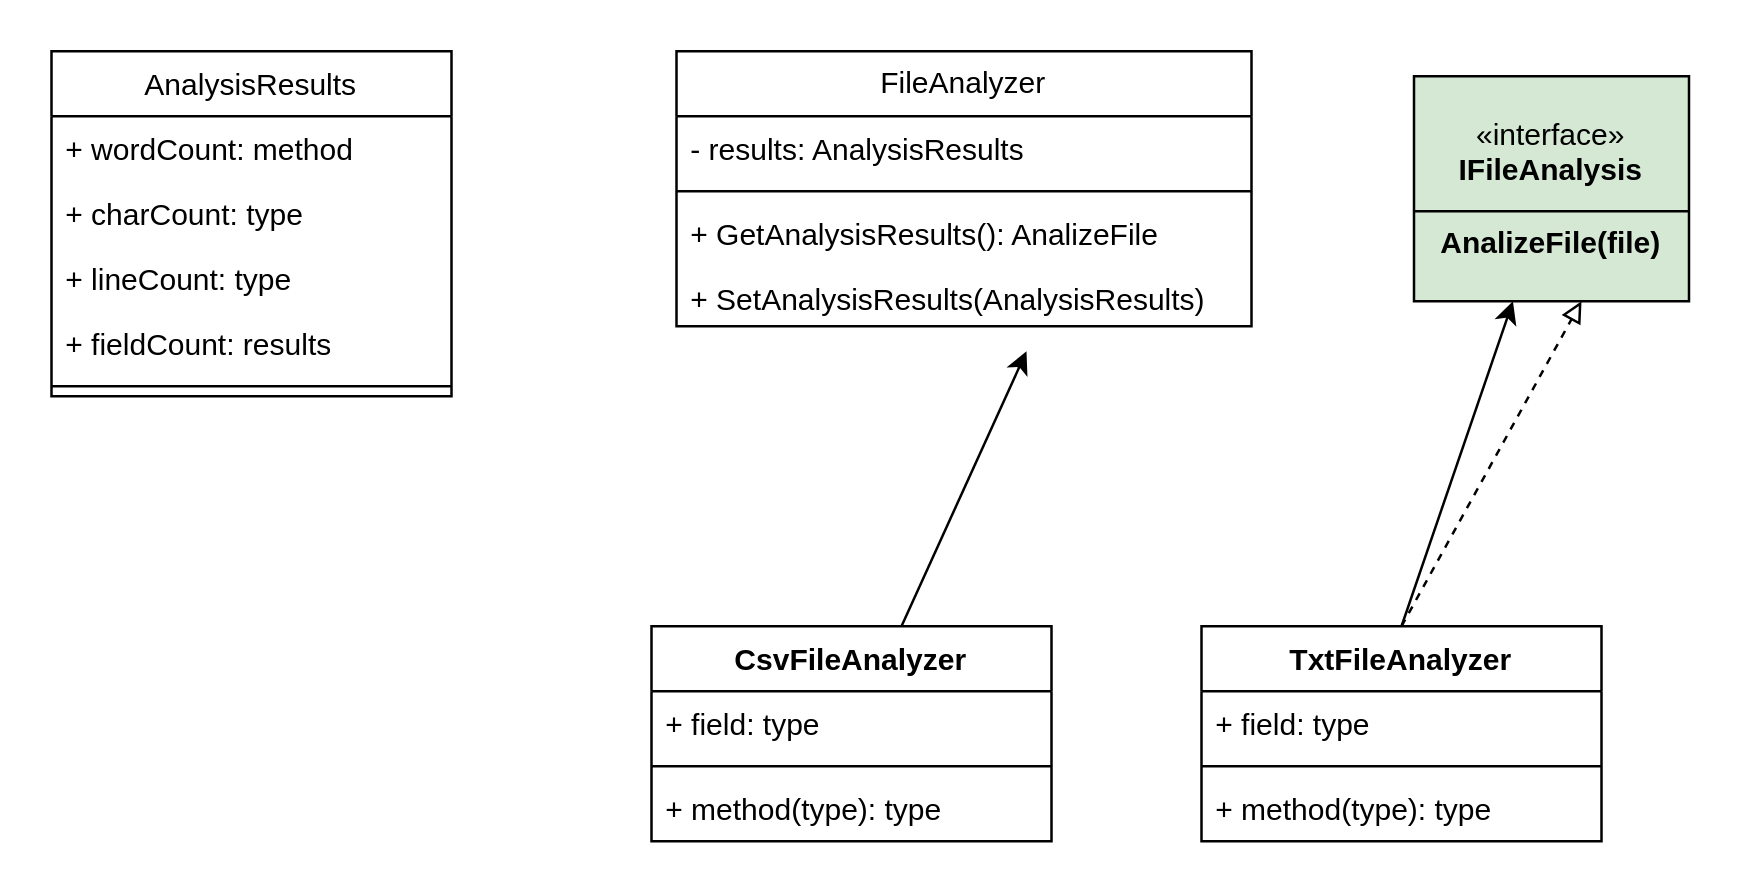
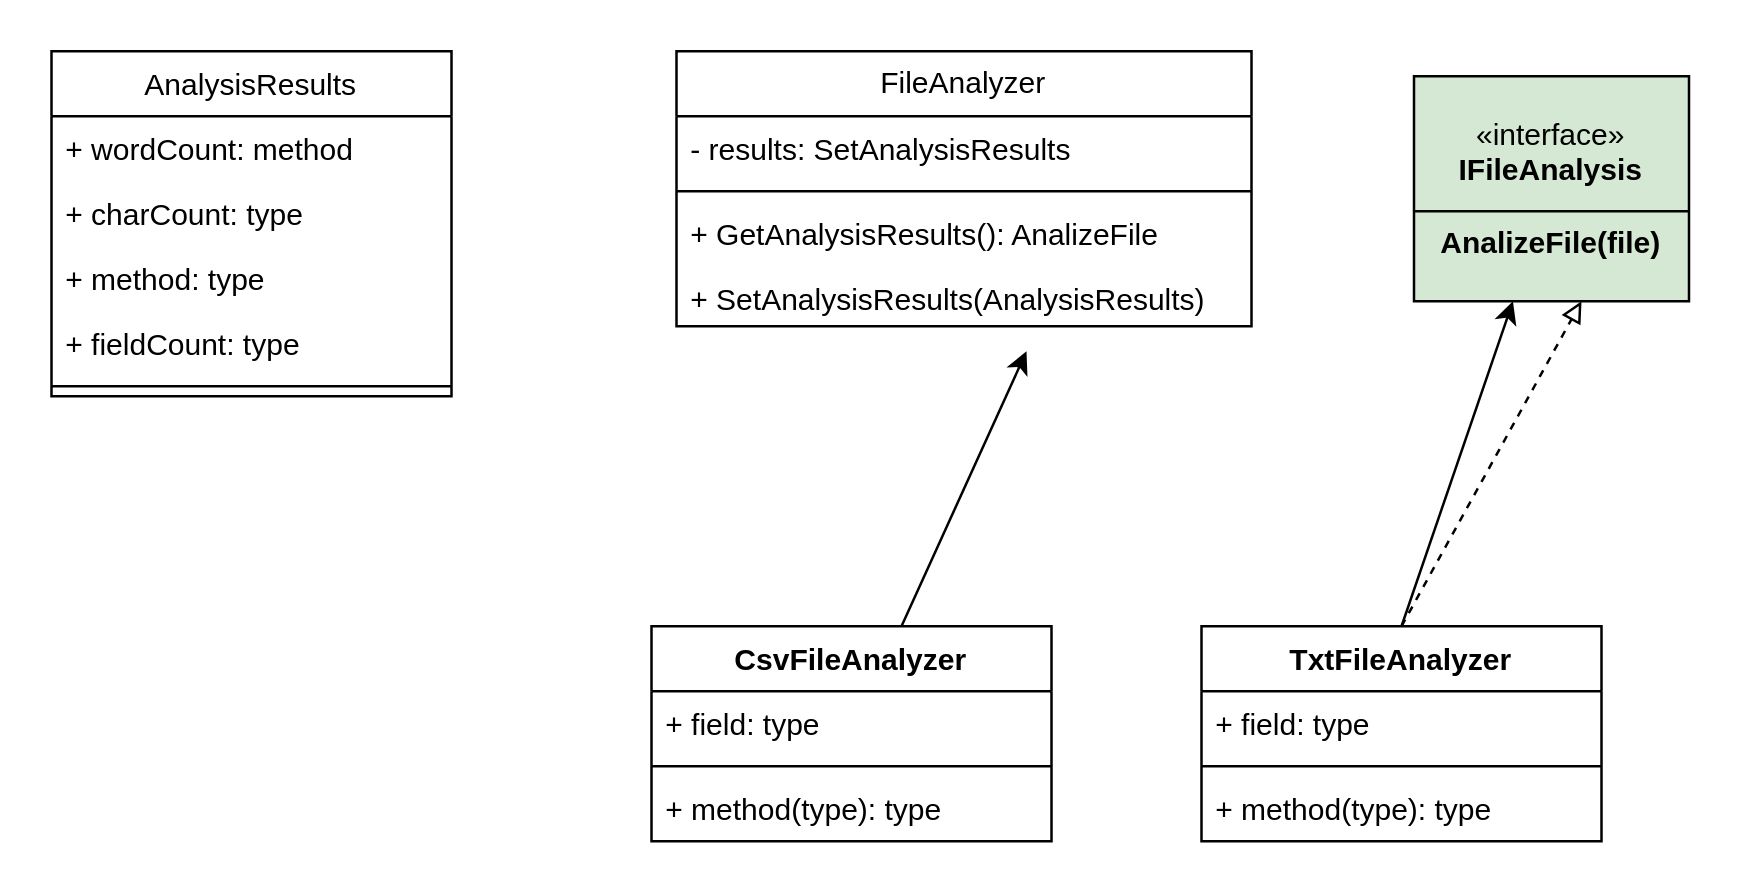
node "- results: AnalysisResults": label "- results: AnalysisResults" -> "- results: SetAnalysisResults"
node "+ lineCount: type": label "+ lineCount: type" -> "+ method: type"
node "+ fieldCount: results": label "+ fieldCount: results" -> "+ fieldCount: type"
